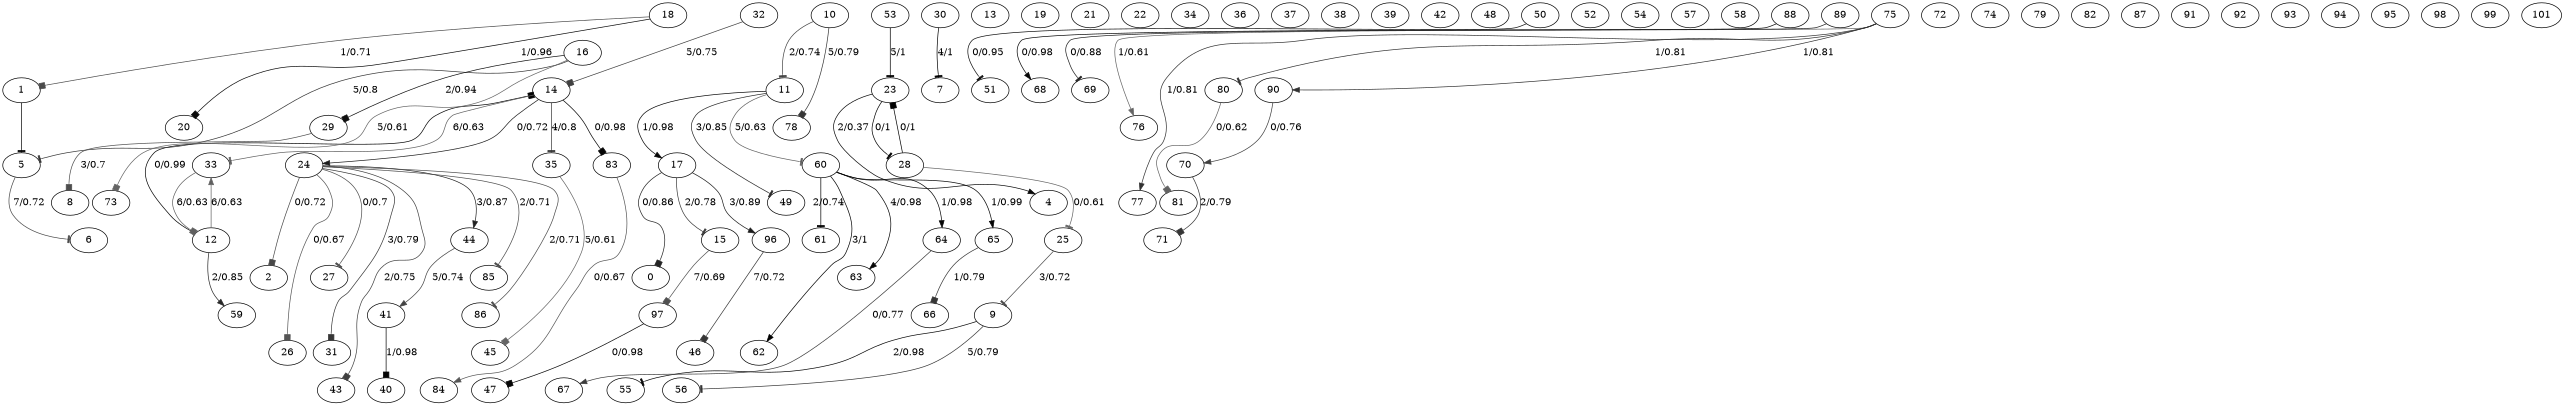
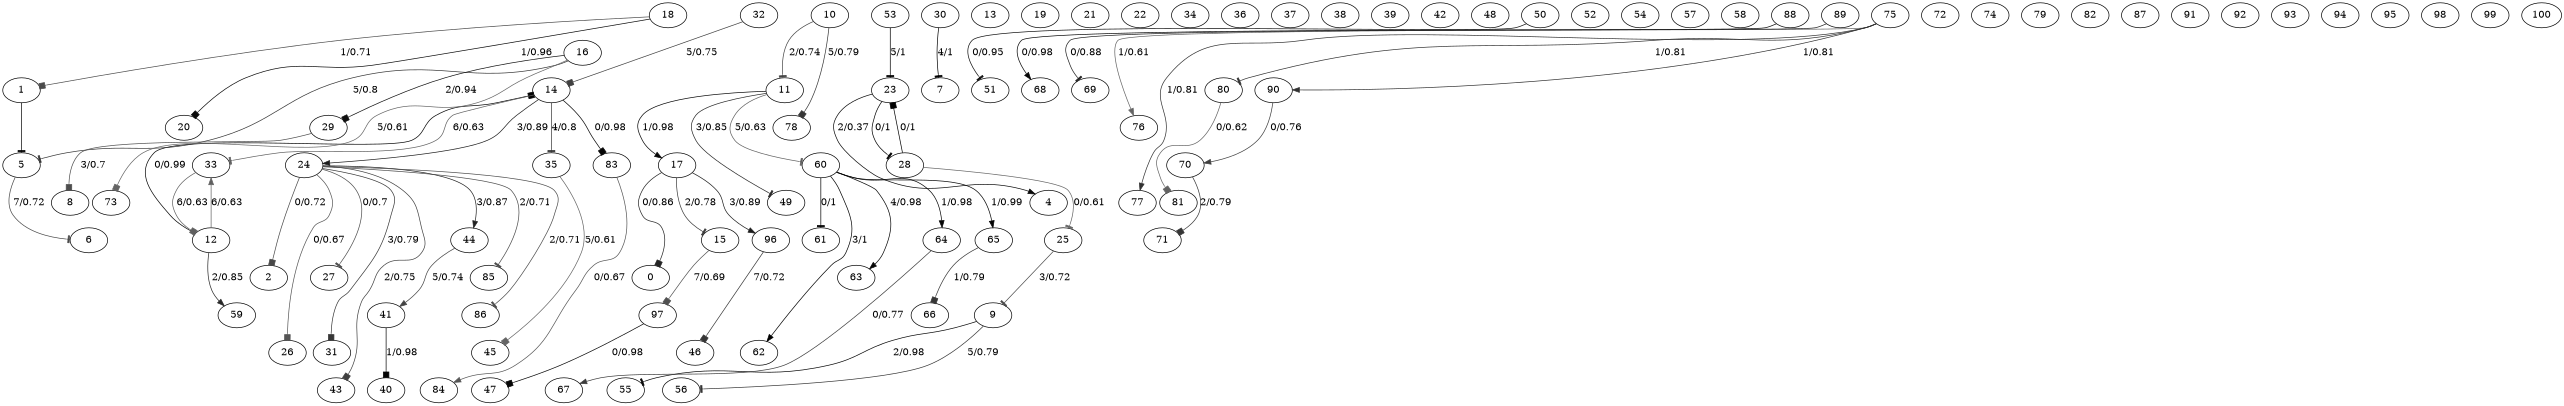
node "101": label "101" -> "100"
edge "14" -> "24": label "0/0.72" -> "3/0.89"
edge "60" -> "61": label "2/0.74" -> "0/1"
